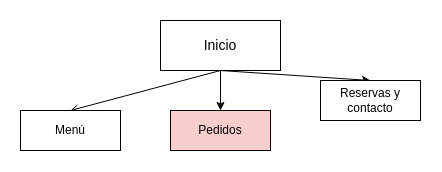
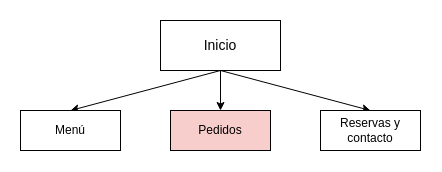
node "Reservas y contacto": moved (371, 101) -> (371, 131)
edge "Inicio" -> "Menú": arrowhead open -> classic
